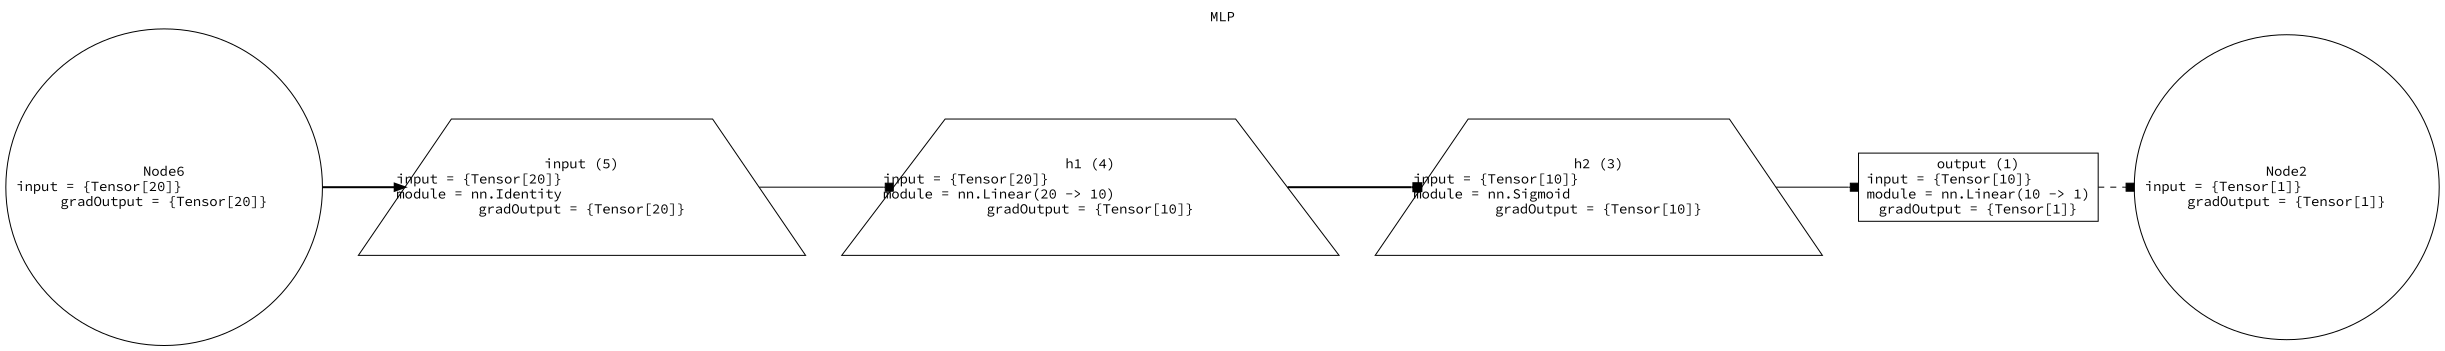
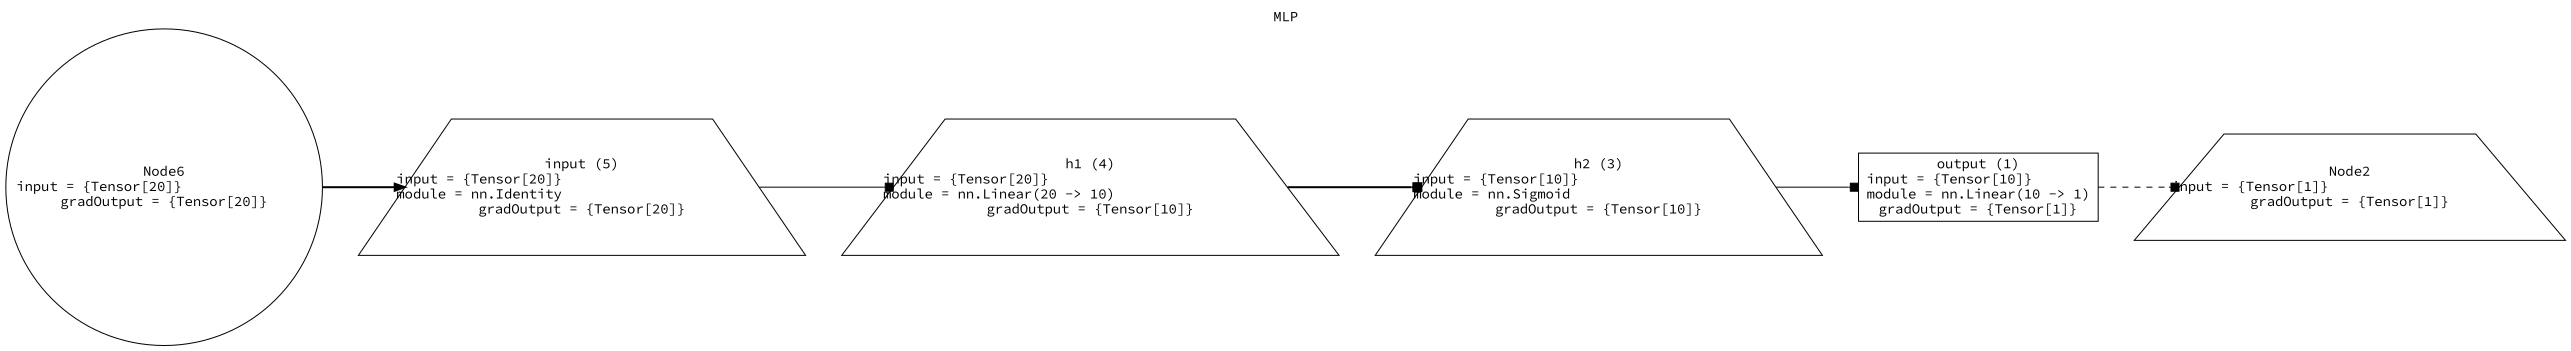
node "Node2 input = {Tensor[1]} gradOutput = {Tensor[1]}": shape circle -> trapezium
